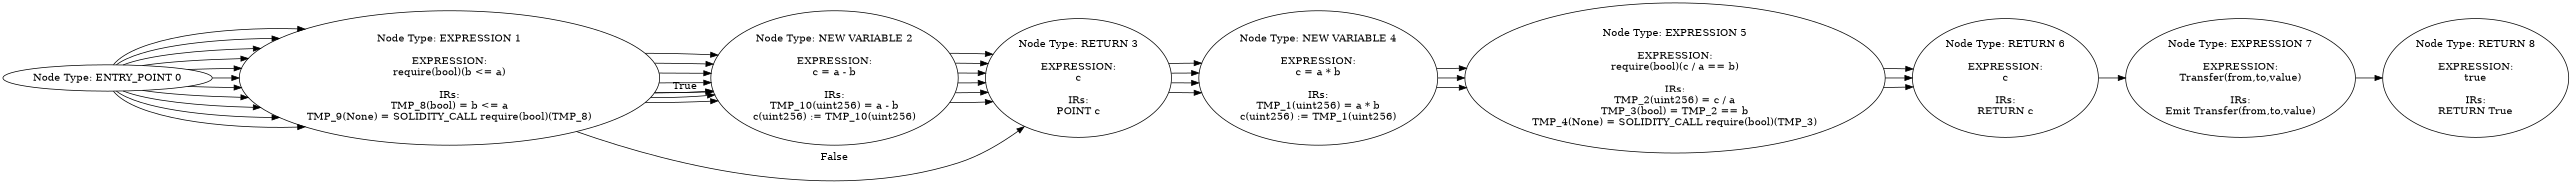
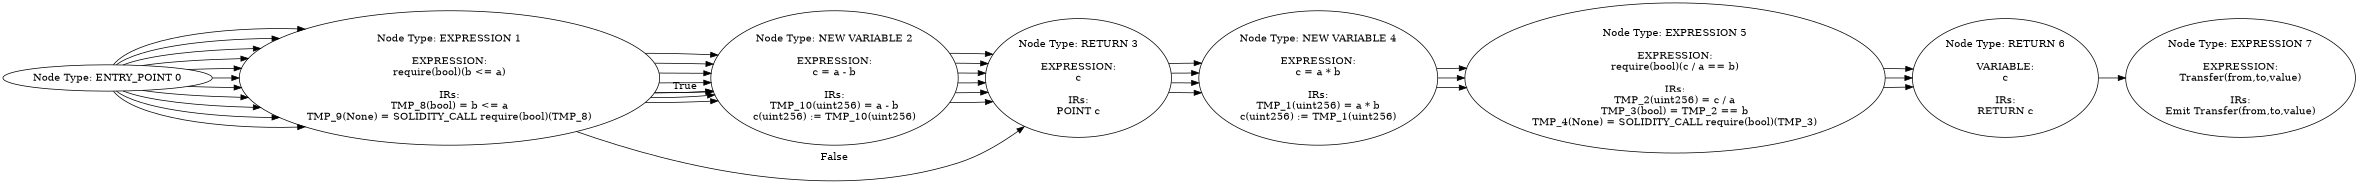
node "Node Type: RETURN 6 EXPRESSION: c IRs: RETURN c": label "Node Type: RETURN 6 EXPRESSION: c IRs: RETURN c" -> "Node Type: RETURN 6 VARIABLE: c IRs: RETURN c"
node "Node Type: RETURN 8 EXPRESSION: true IRs: RETURN True": removed
